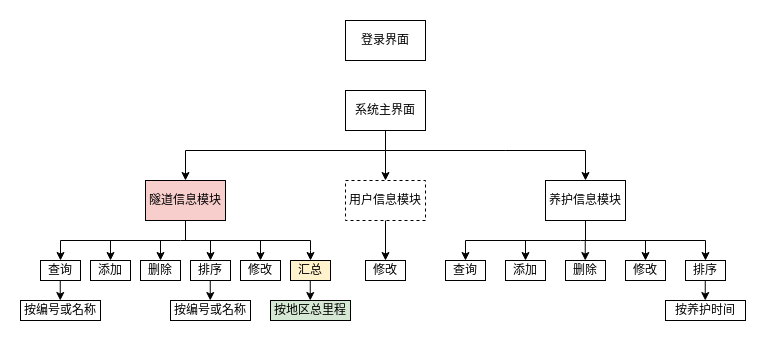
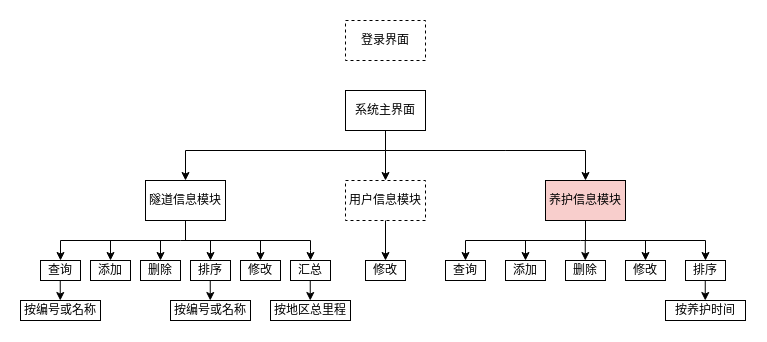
node "登录界面": style solid -> dashed
node "隧道信息模块": fillcolor #f8cecc -> #ffffff
node "养护信息模块": fillcolor #ffffff -> #f8cecc
node "汇总": fillcolor #fff2cc -> #ffffff
node "按地区总里程": fillcolor #d5e8d4 -> #ffffff
